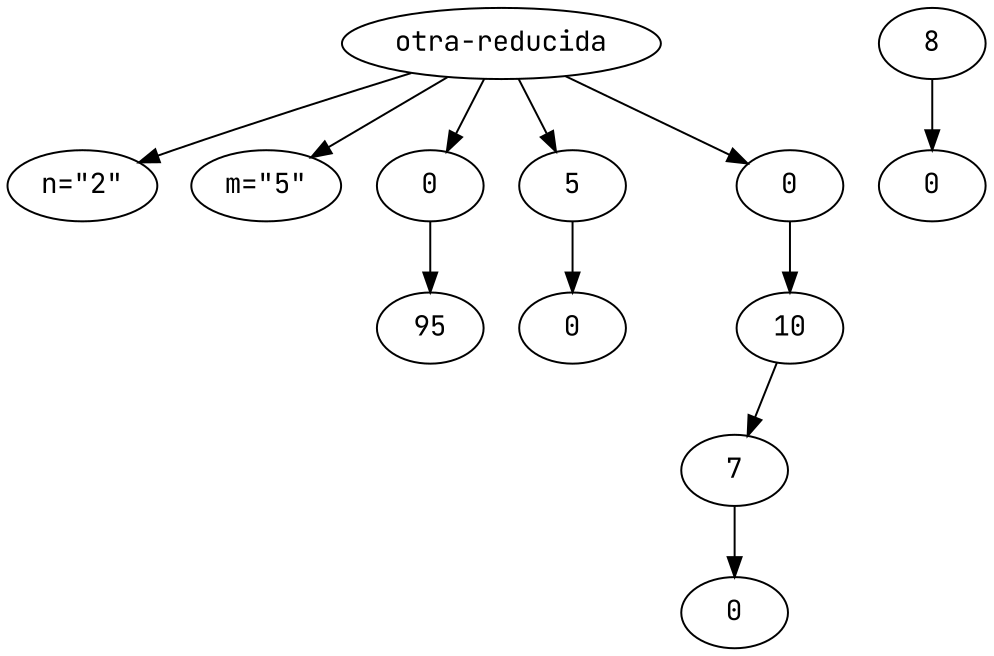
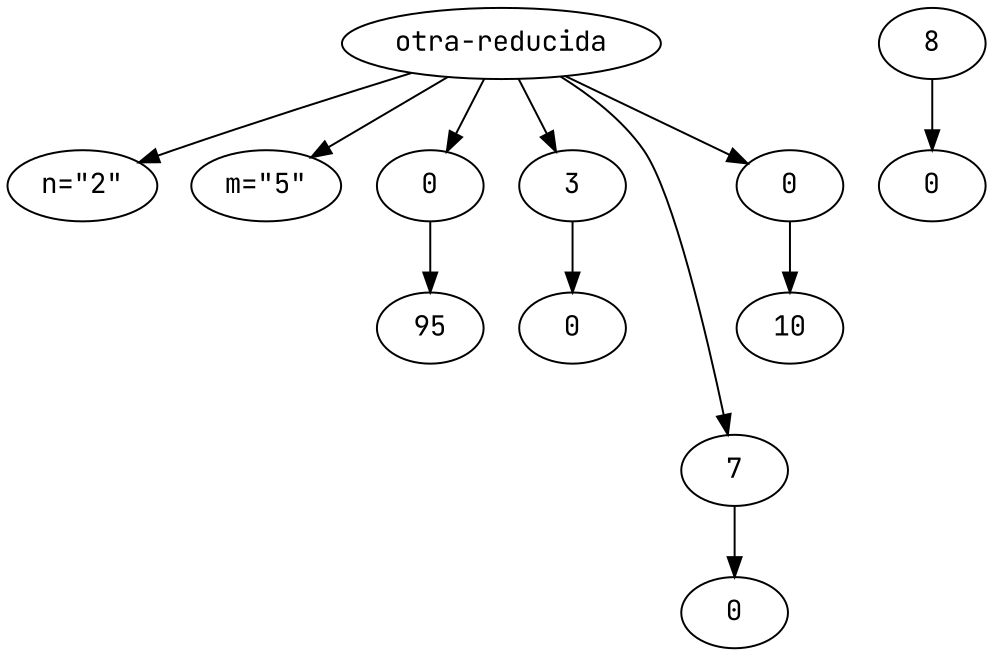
node "5": label "5" -> "3"
edge "10" -> "7": now "otra-reducida" -> "7"
